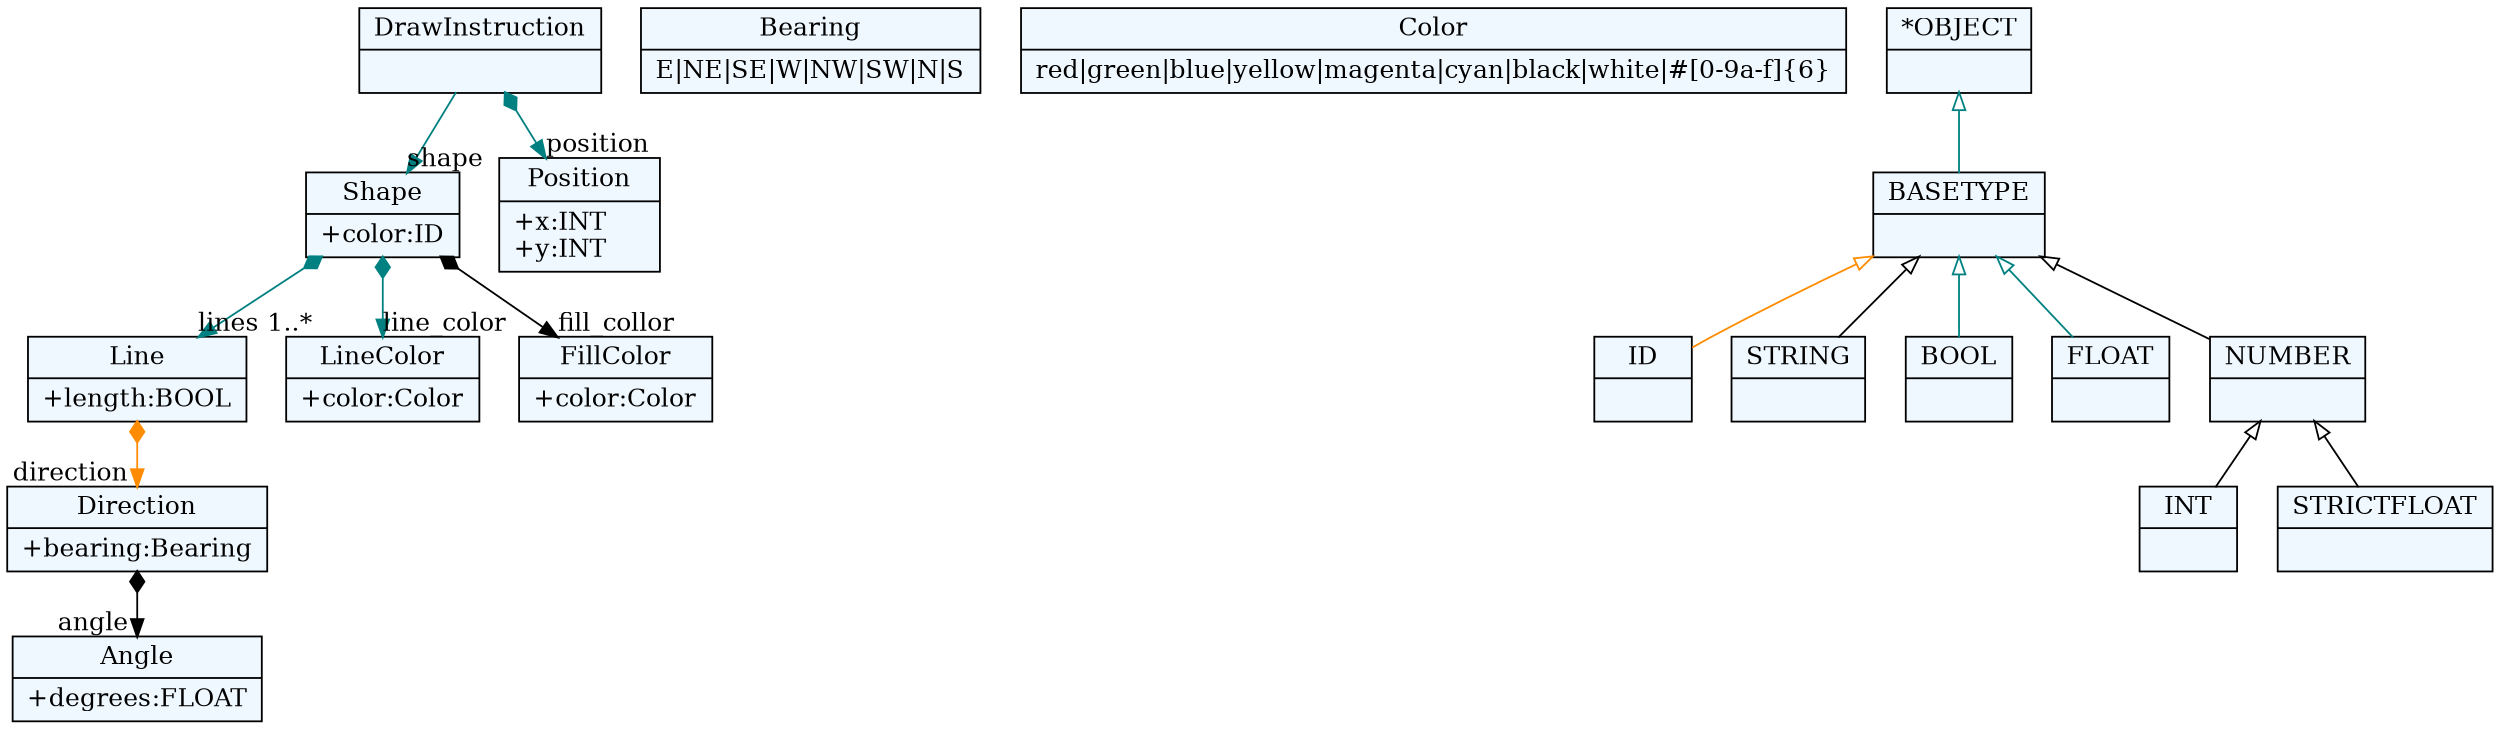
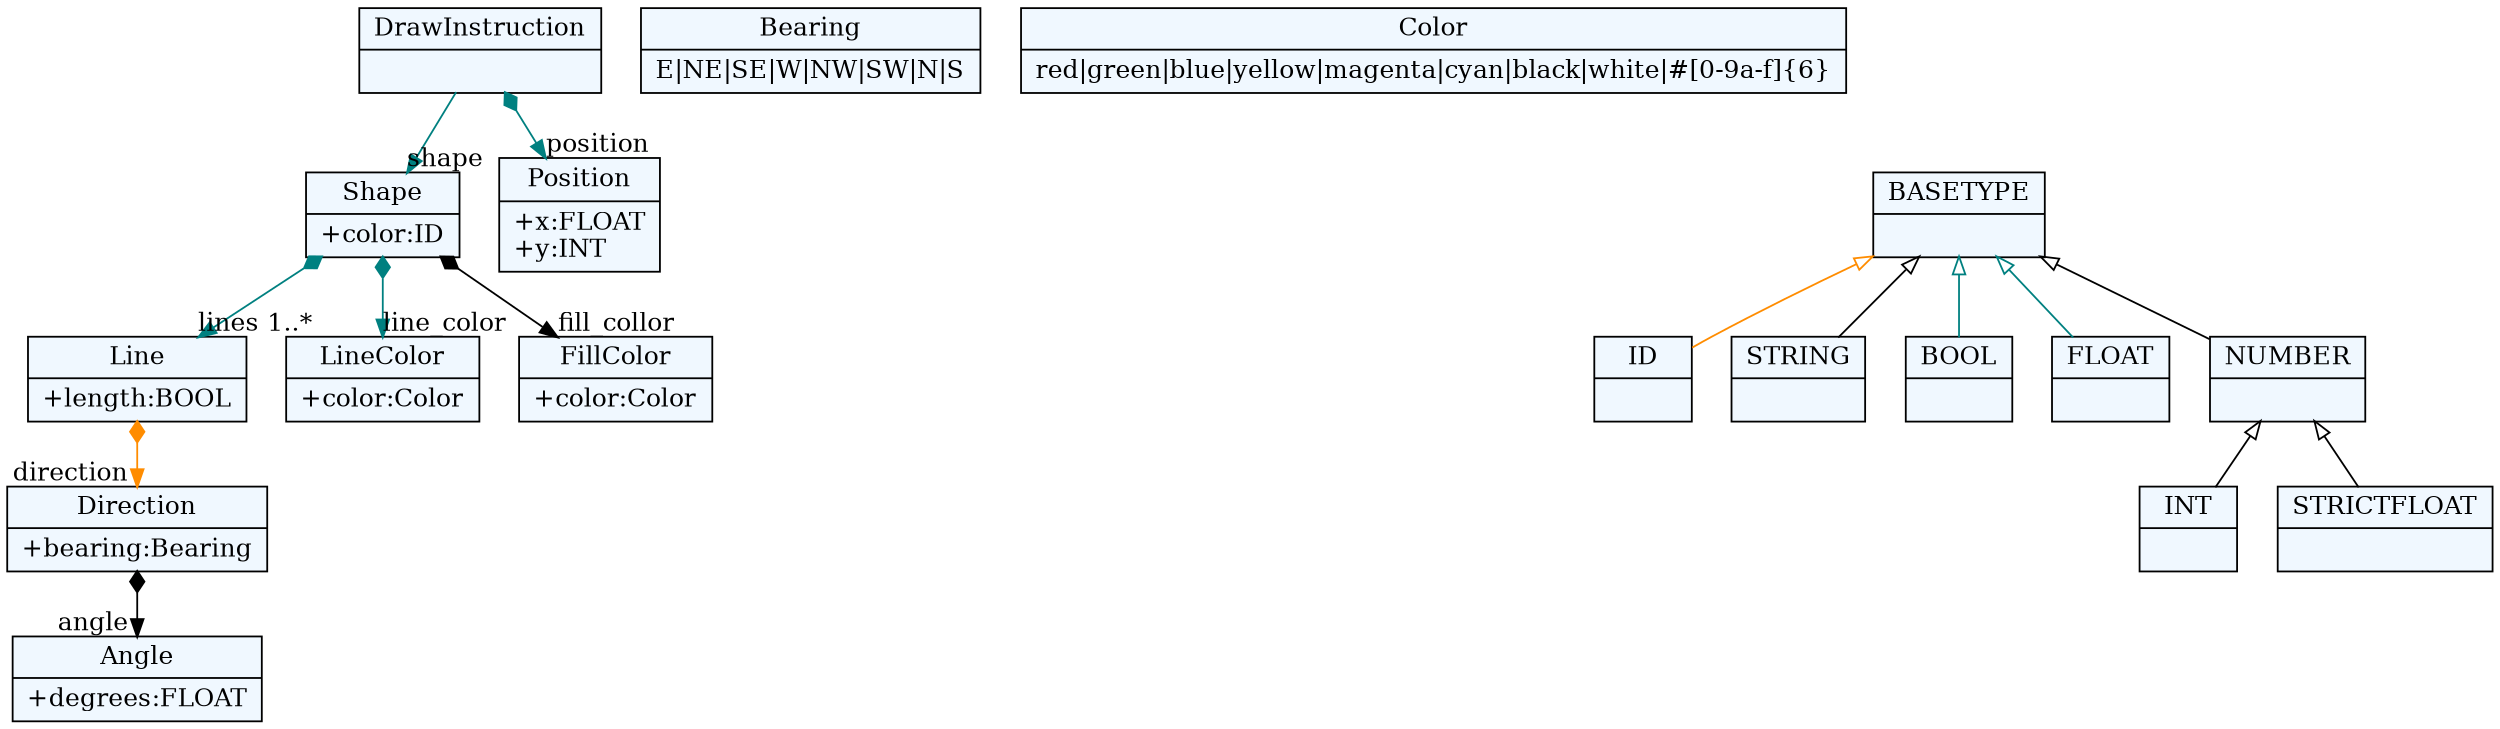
node "*OBJECT": removed
node "Position": text "+x:INT" -> "+x:FLOAT"
